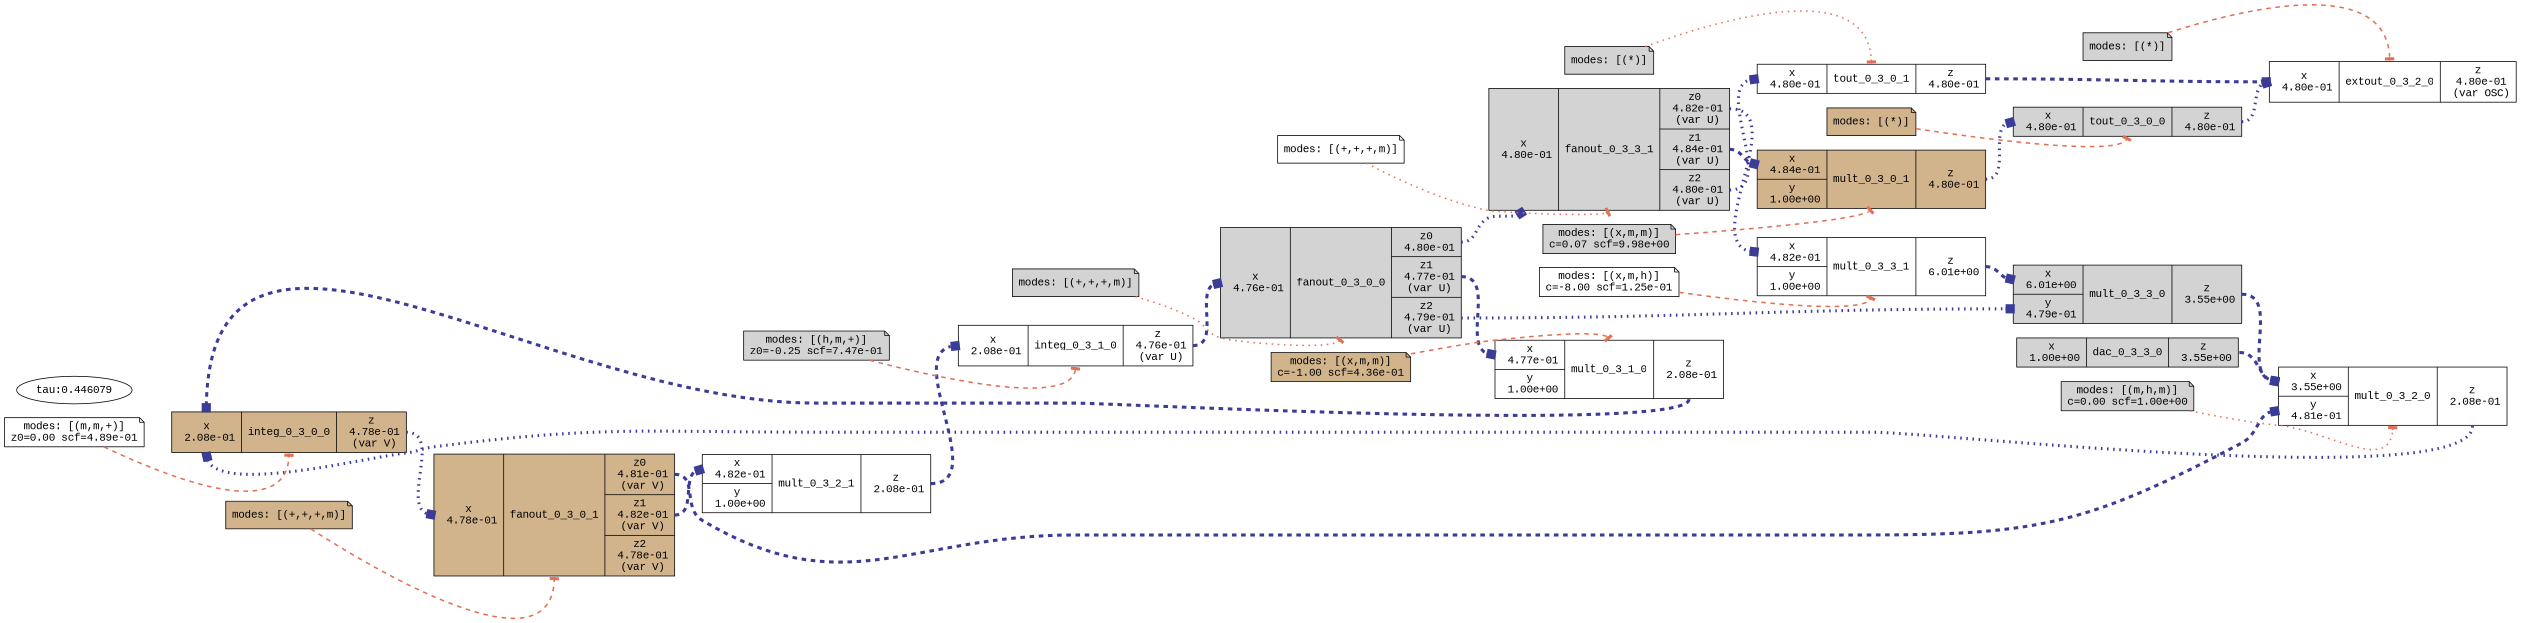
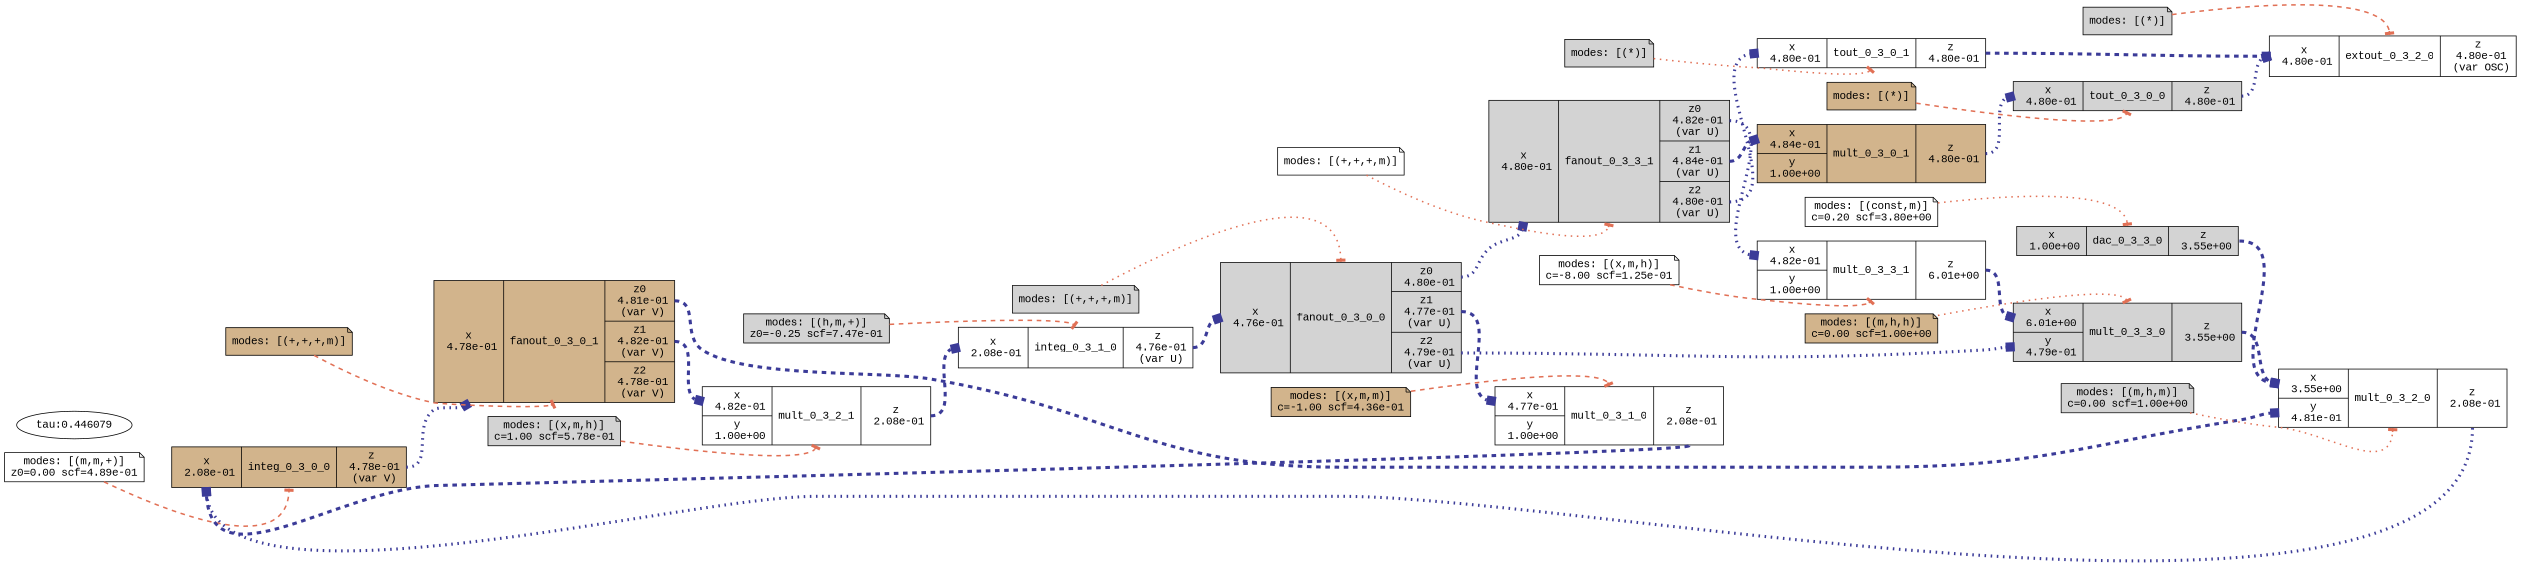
node "modes: [(const,m)] c=0.20 scf=3.80e+00": added
node "modes: [(x,m,m)] c=0.07 scf=9.98e+00": removed
node "modes: [(m,h,h)] c=0.00 scf=1.00e+00": added
node "modes: [(x,m,h)] c=1.00 scf=5.78e-01": added
